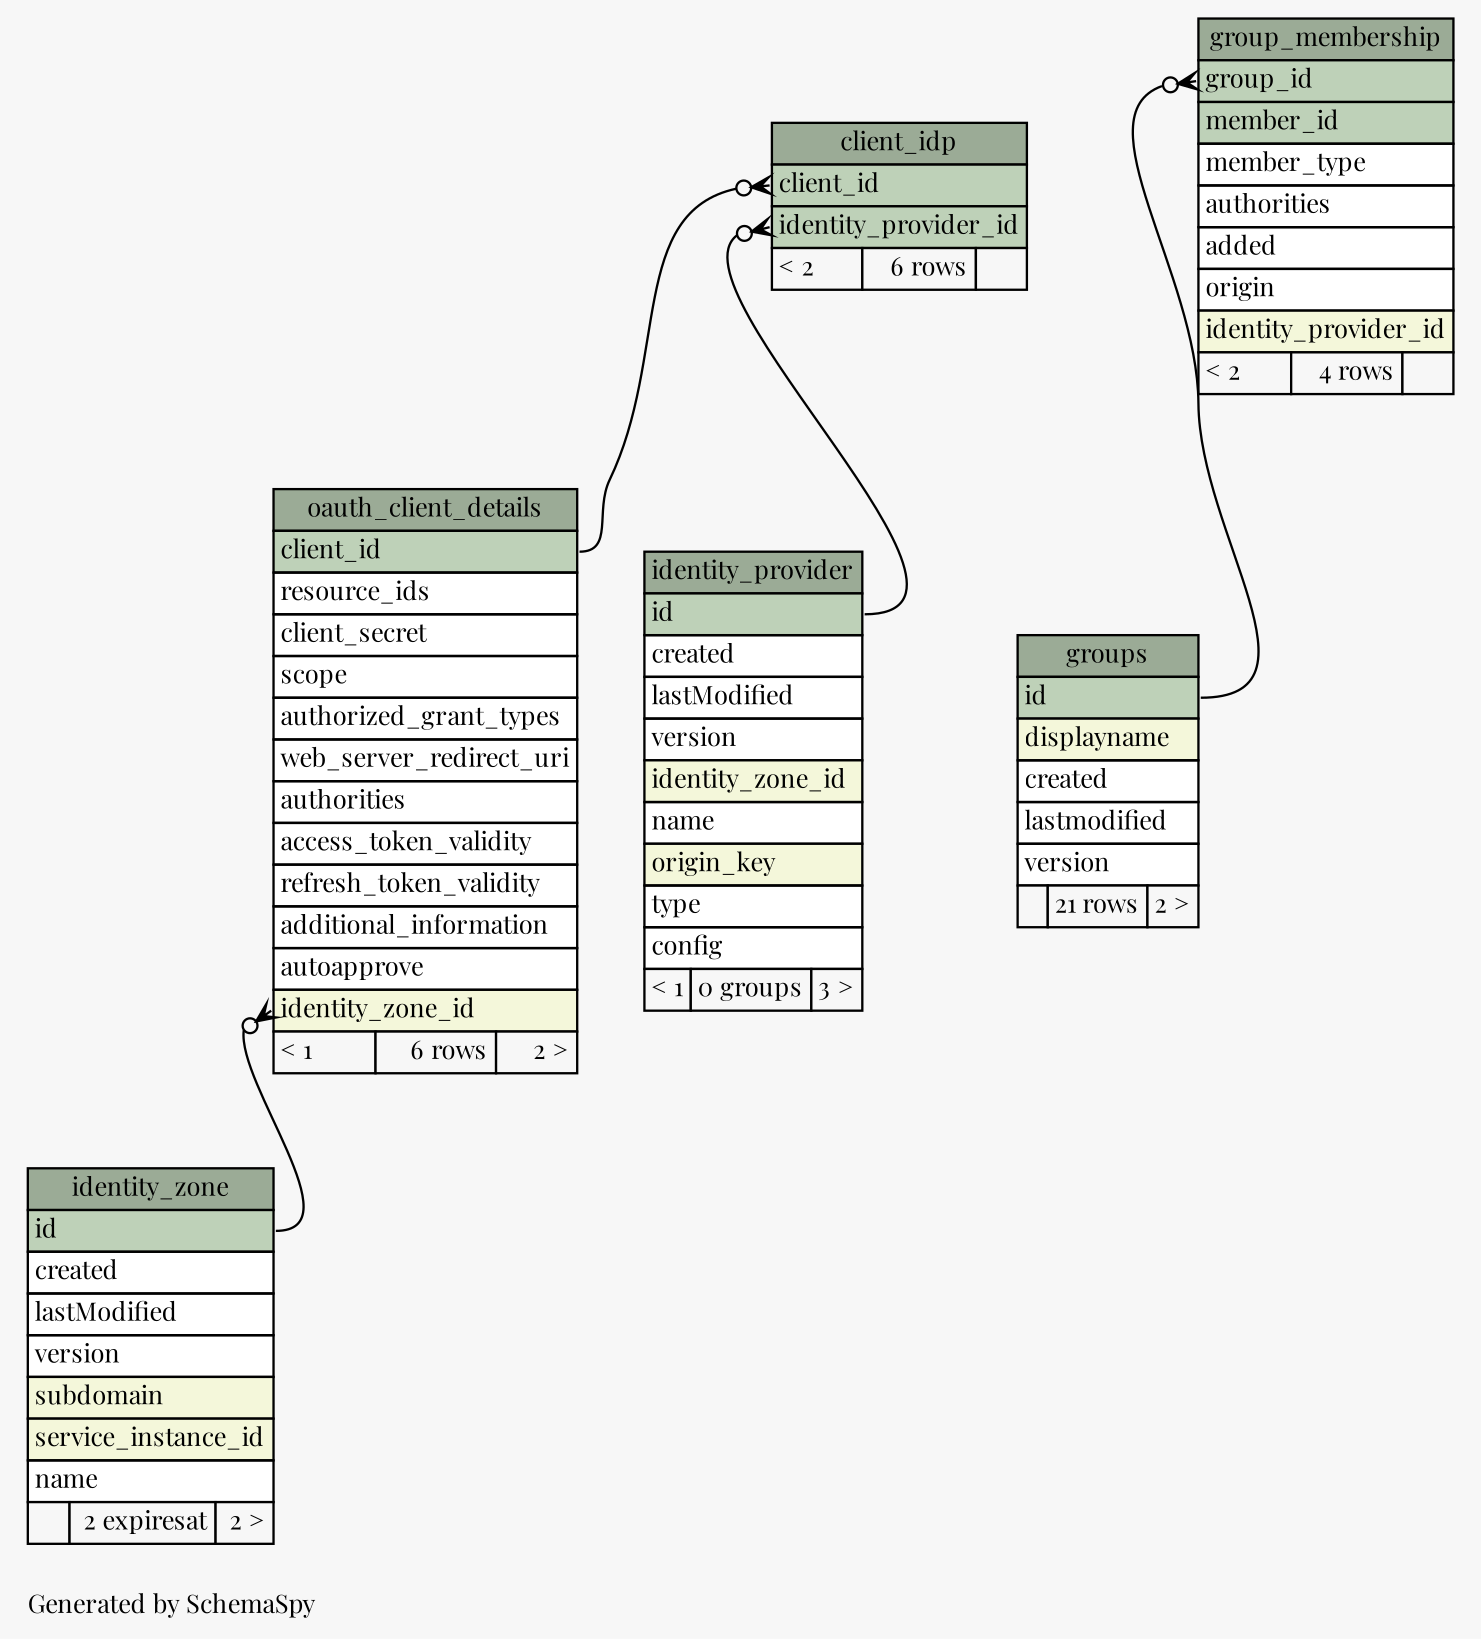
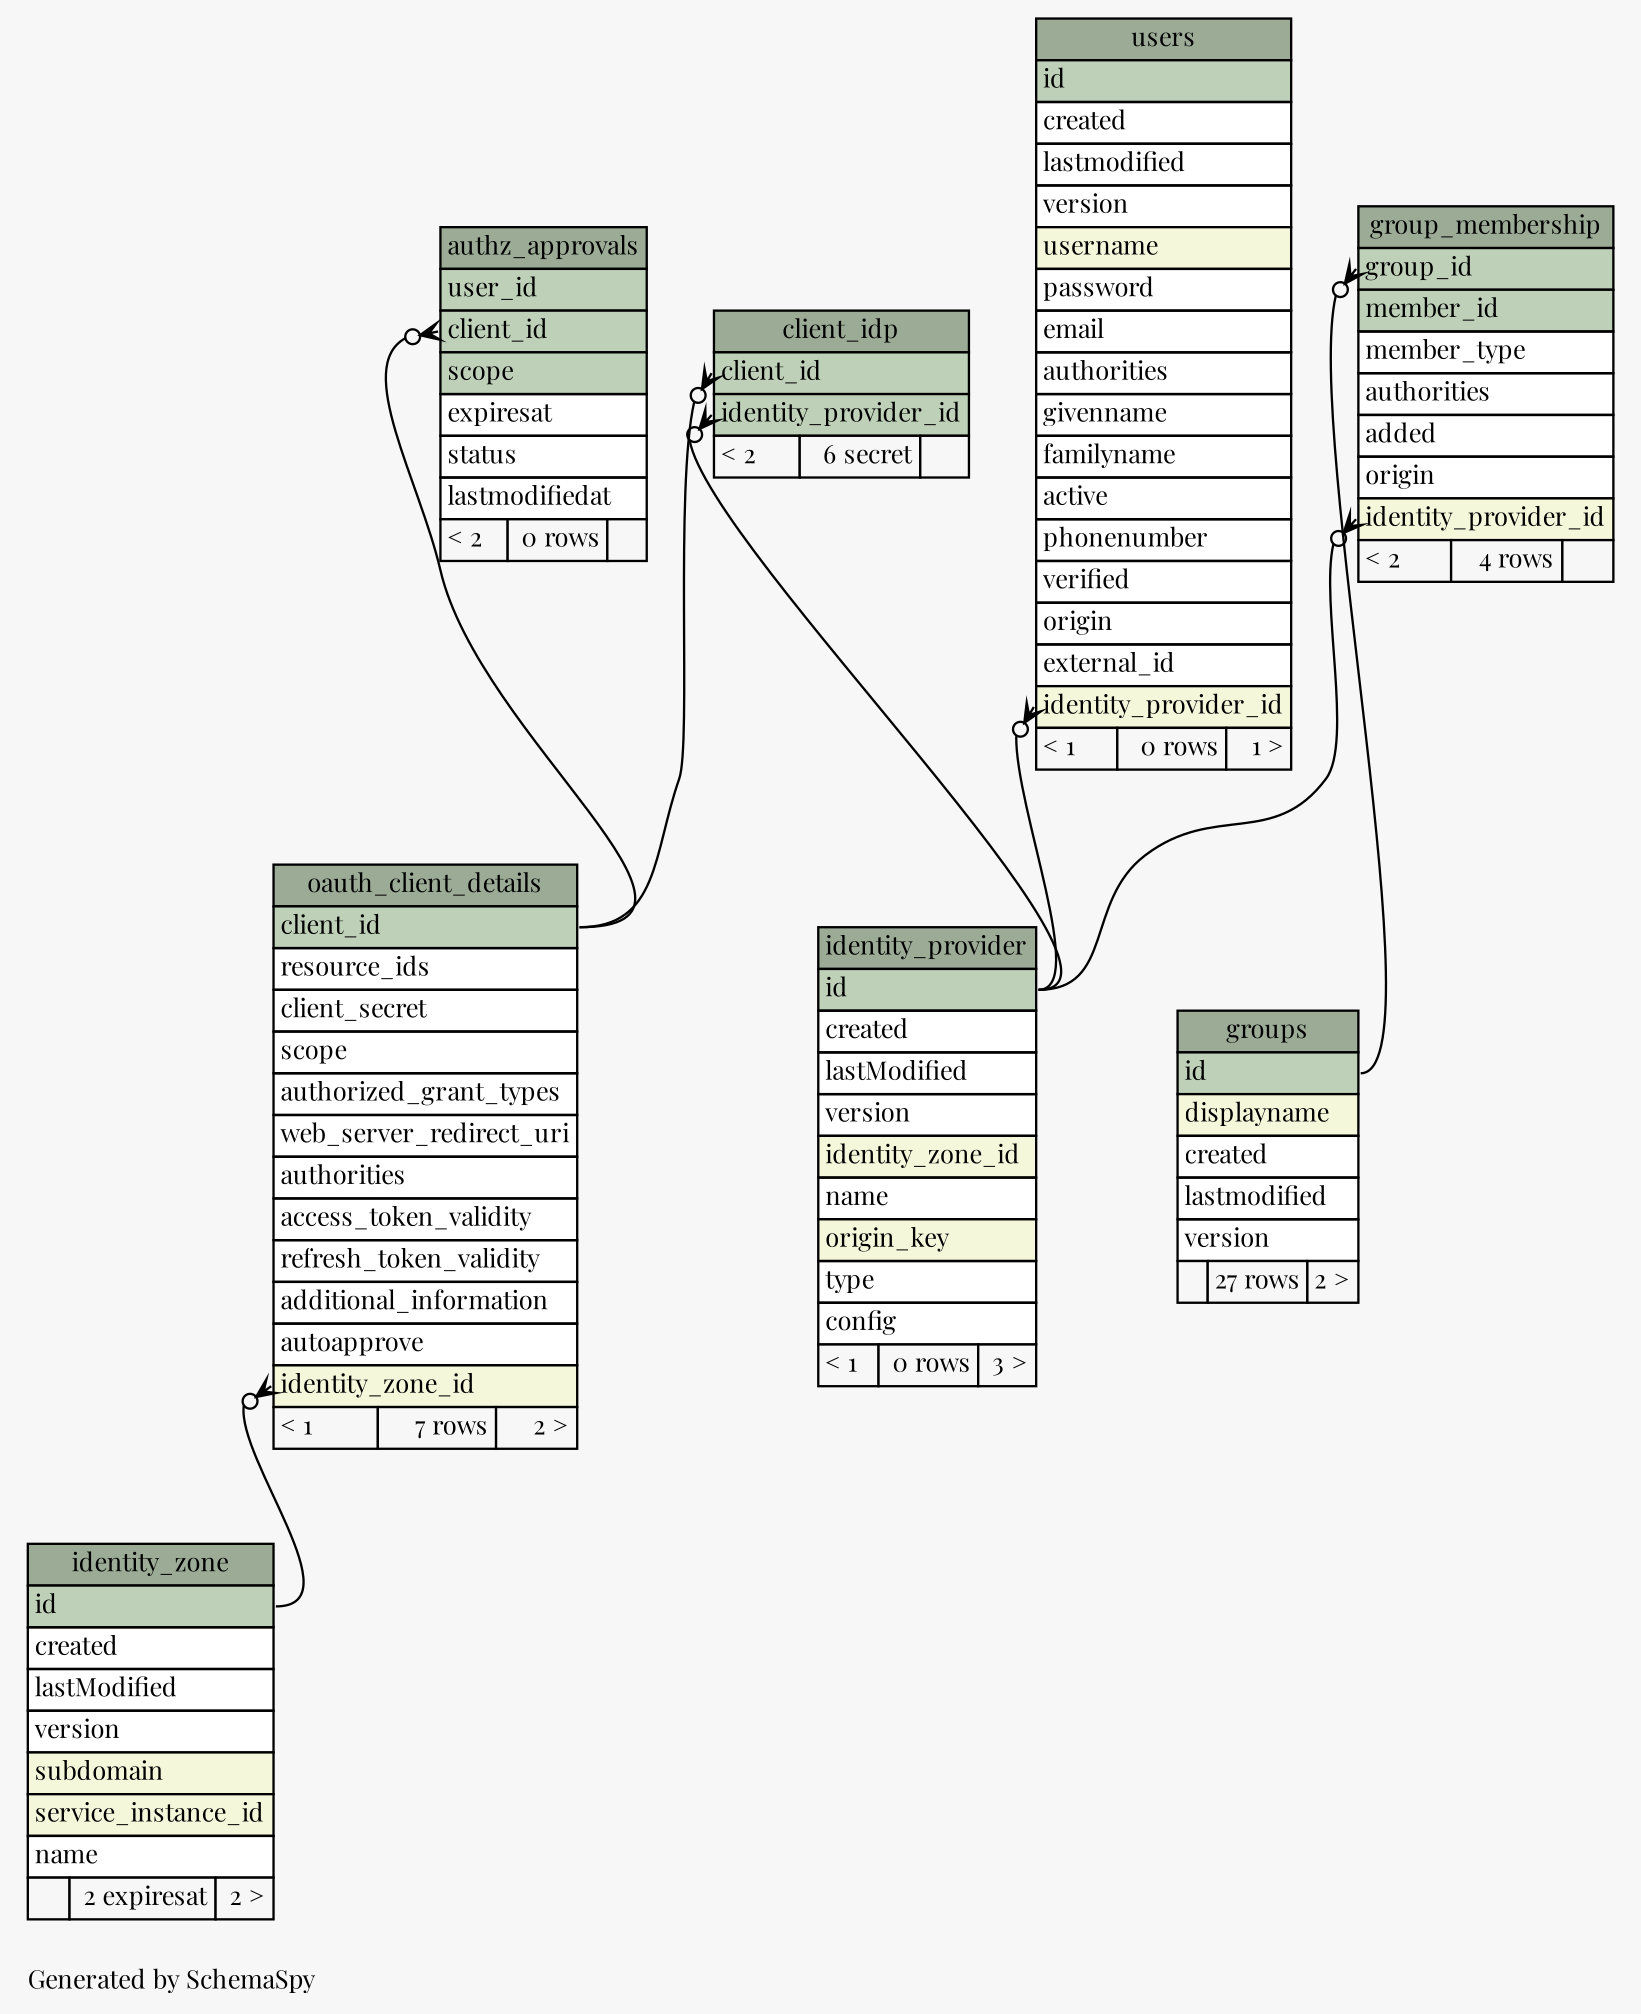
node "client_idp": text "6 rows" -> "6 secret"
node "authz_approvals": added
node "users": added
edge "identity_provider" -> "group_membership": added
node "groups": text "21 rows" -> "27 rows"
node "identity_provider": text "0 groups" -> "0 rows"
node "oauth_client_details": text "6 rows" -> "7 rows"
